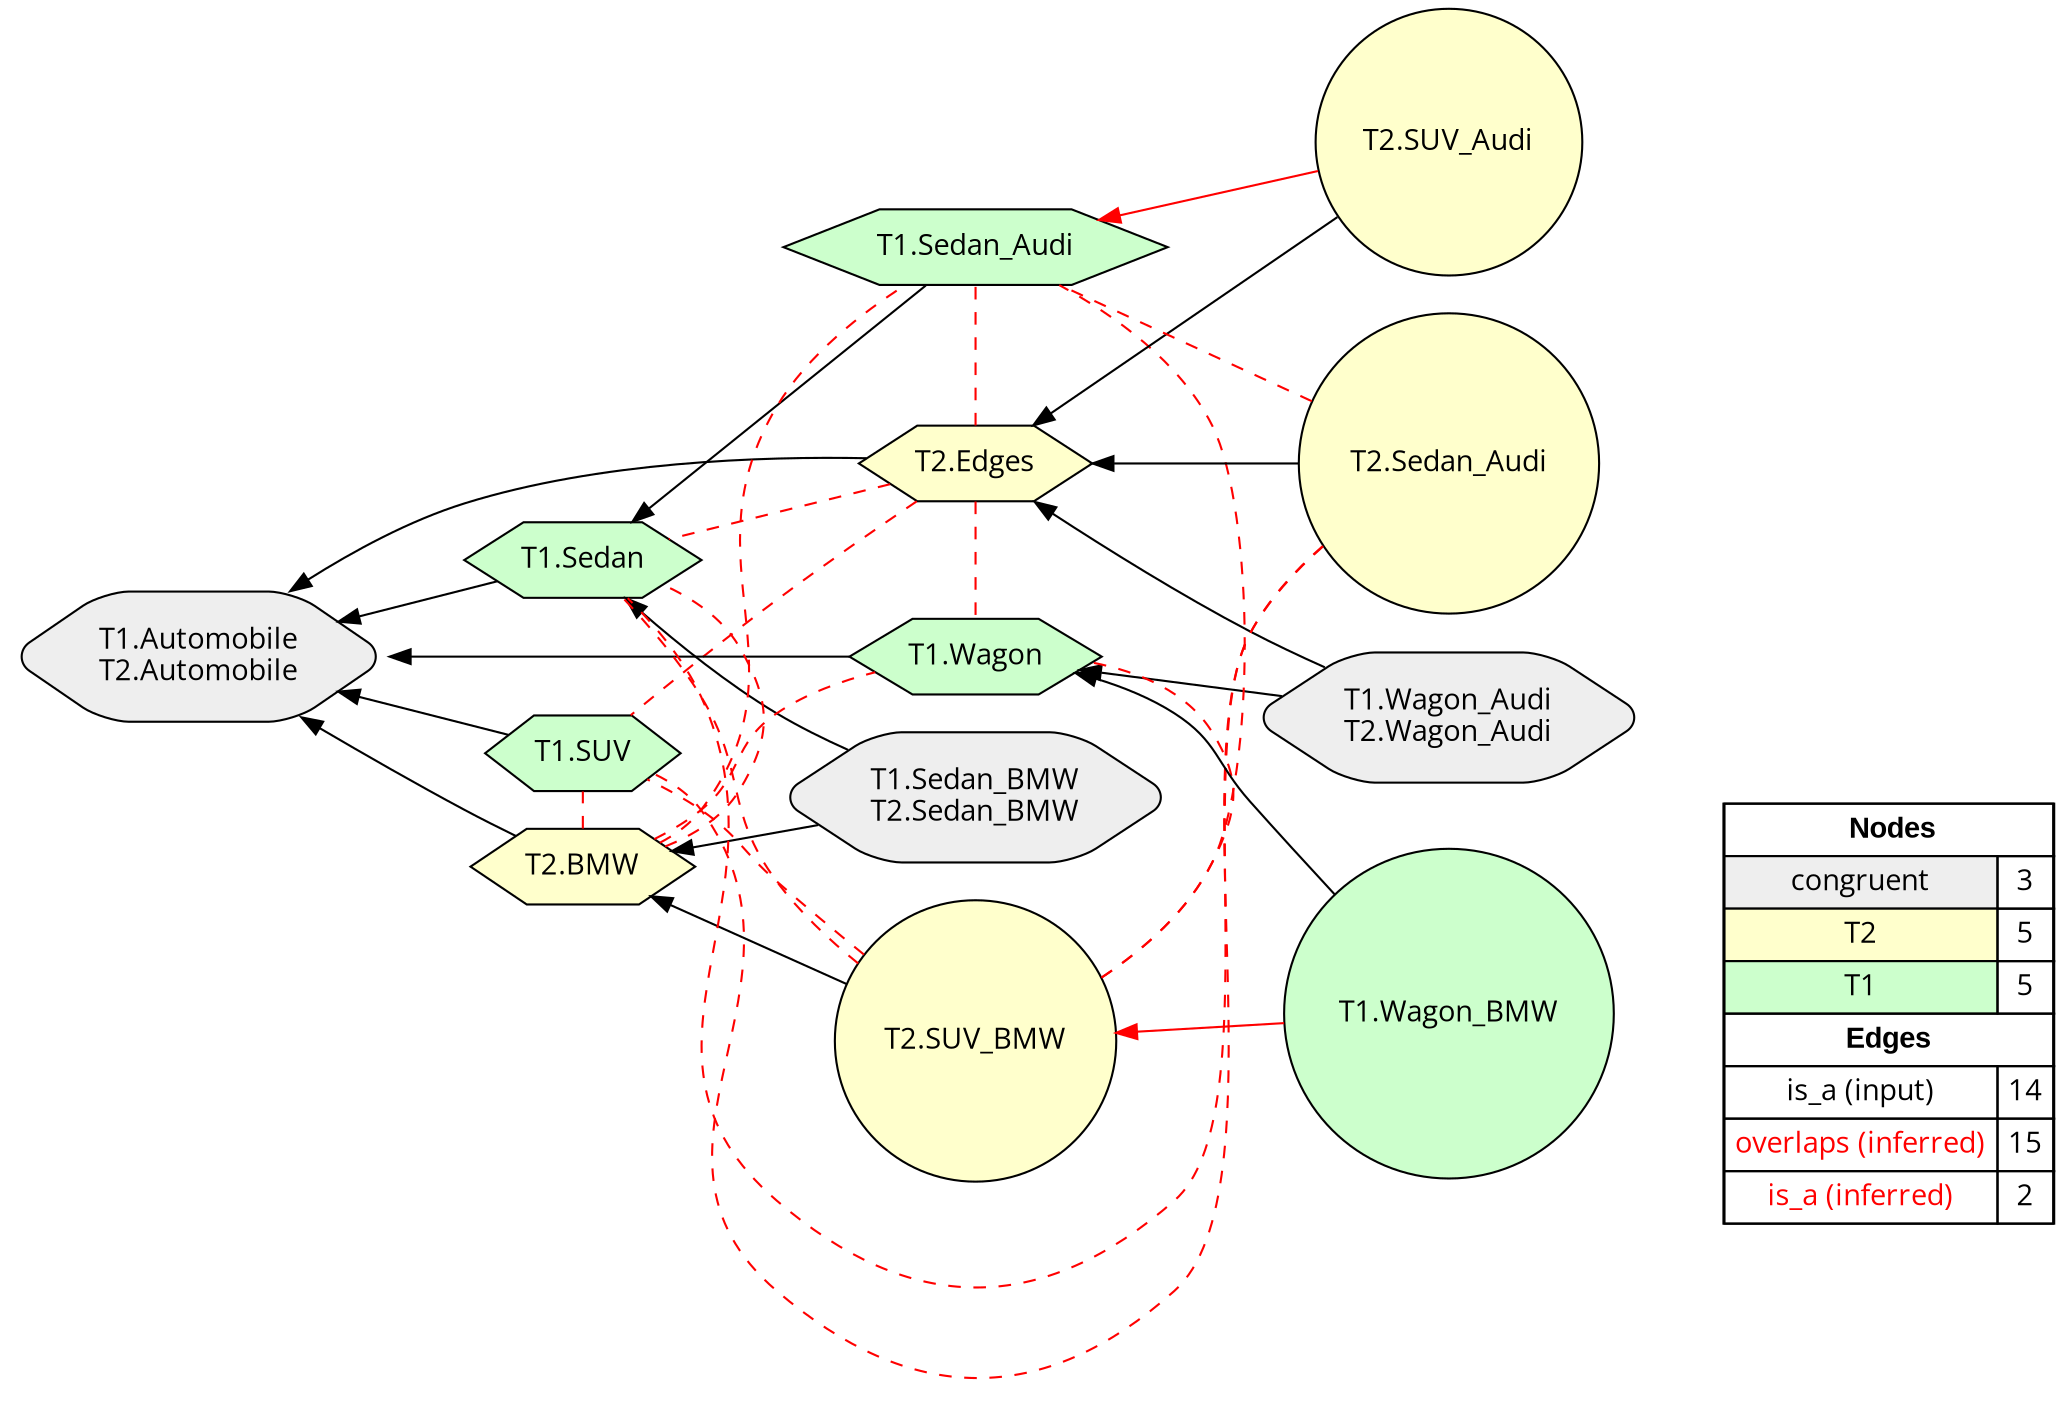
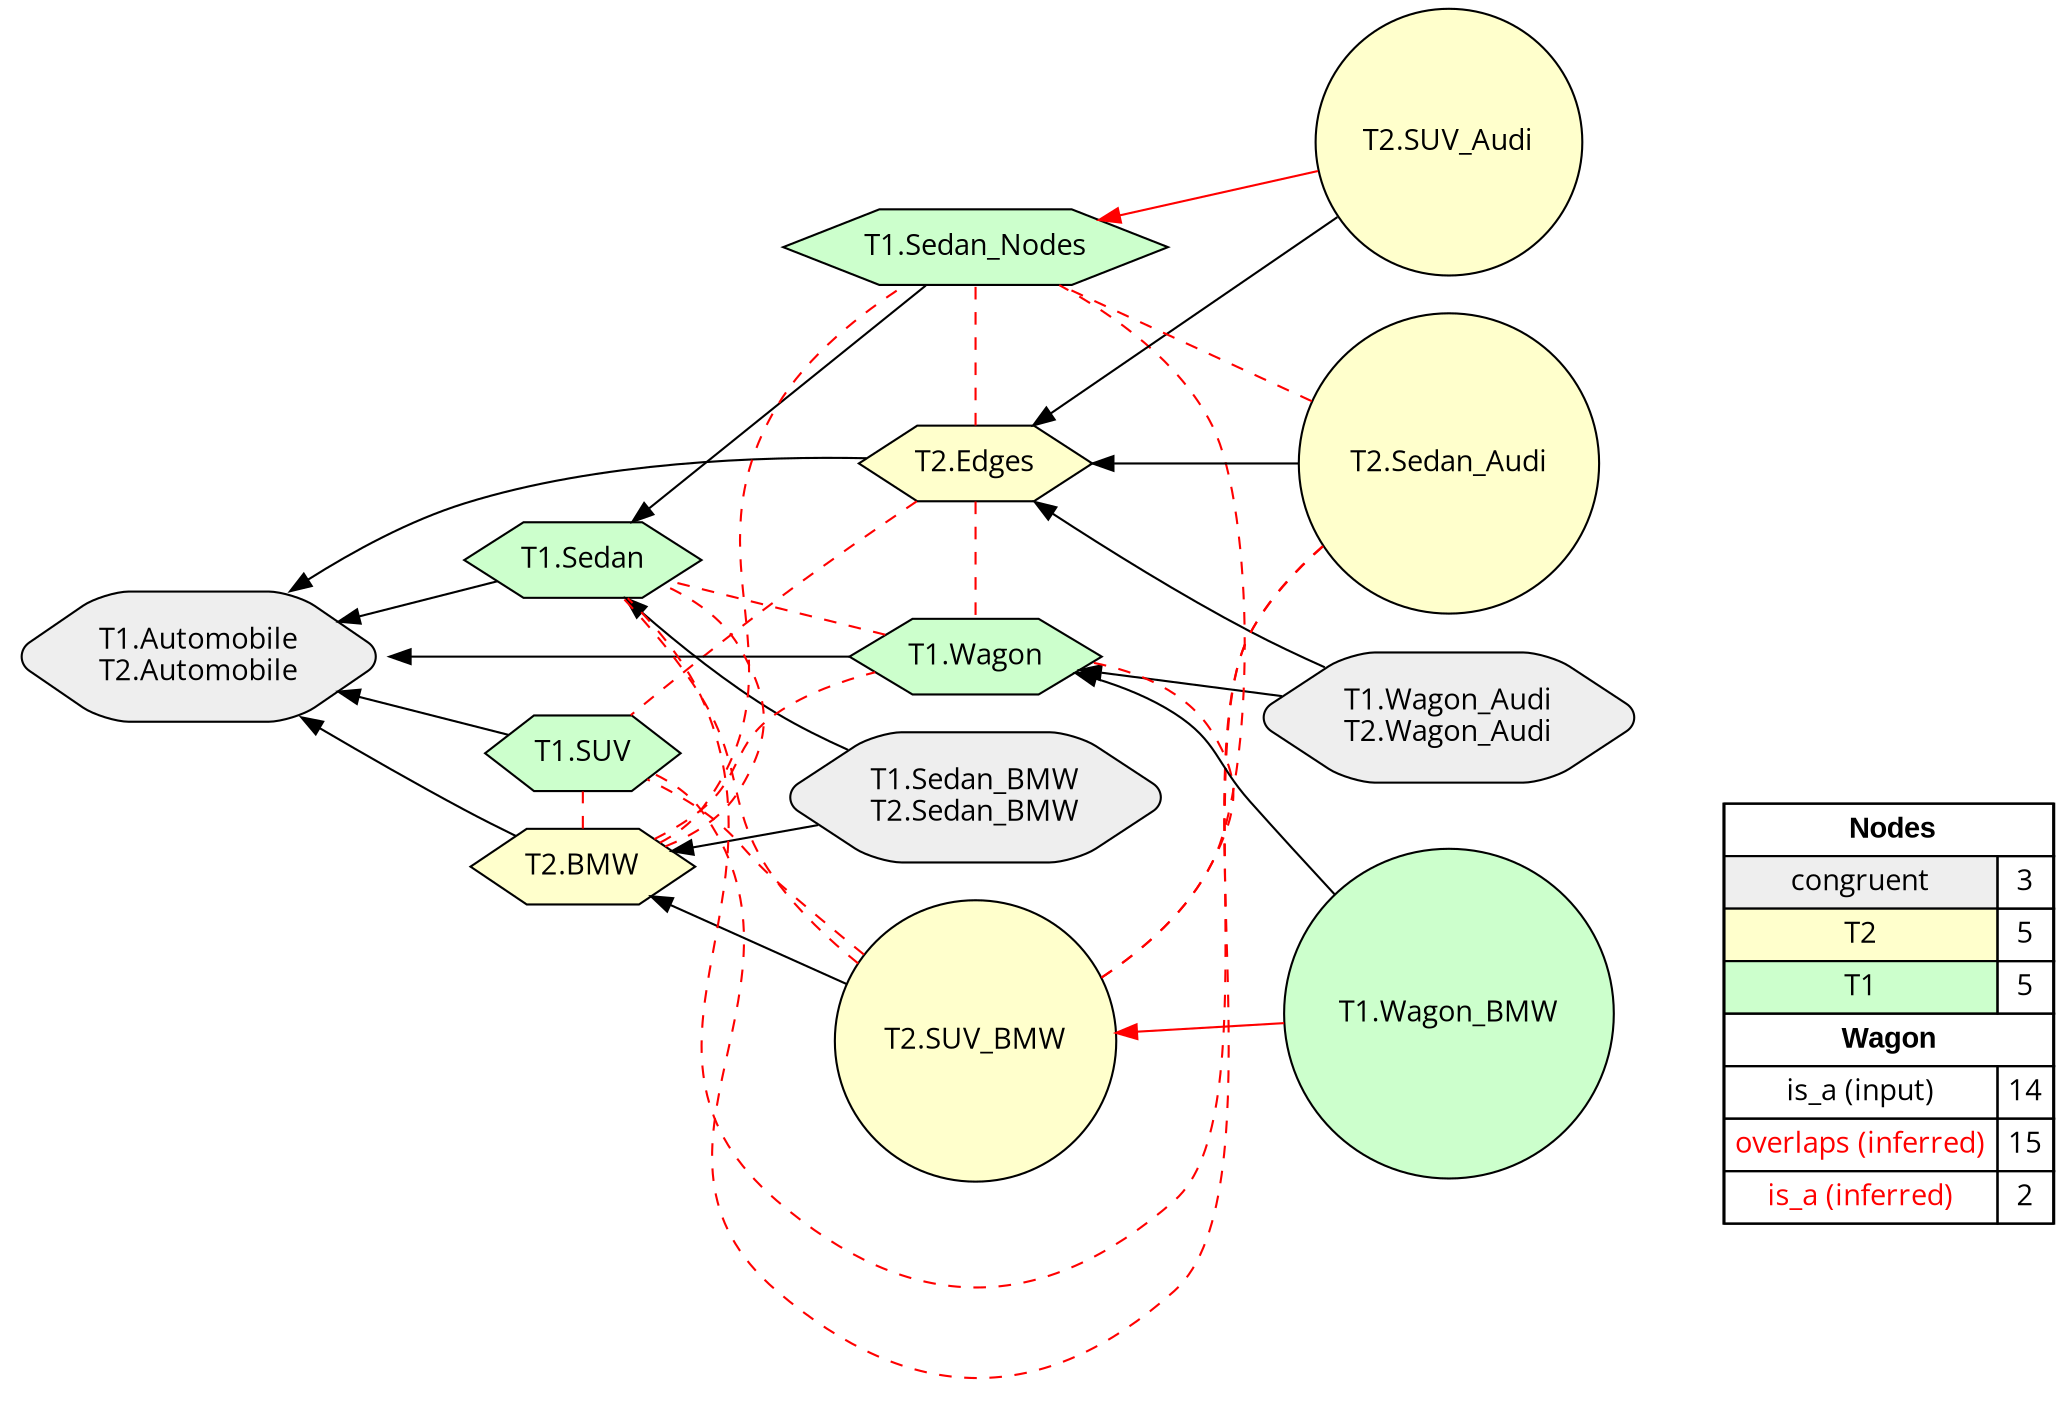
node "T1.Sedan_Audi": label "T1.Sedan_Audi" -> "T1.Sedan_Nodes"
edge "T2.Edges" -- "T1.Sedan": now "T1.Wagon" -- "T1.Sedan"
node "Nodes": text "Edges" -> "Wagon"
